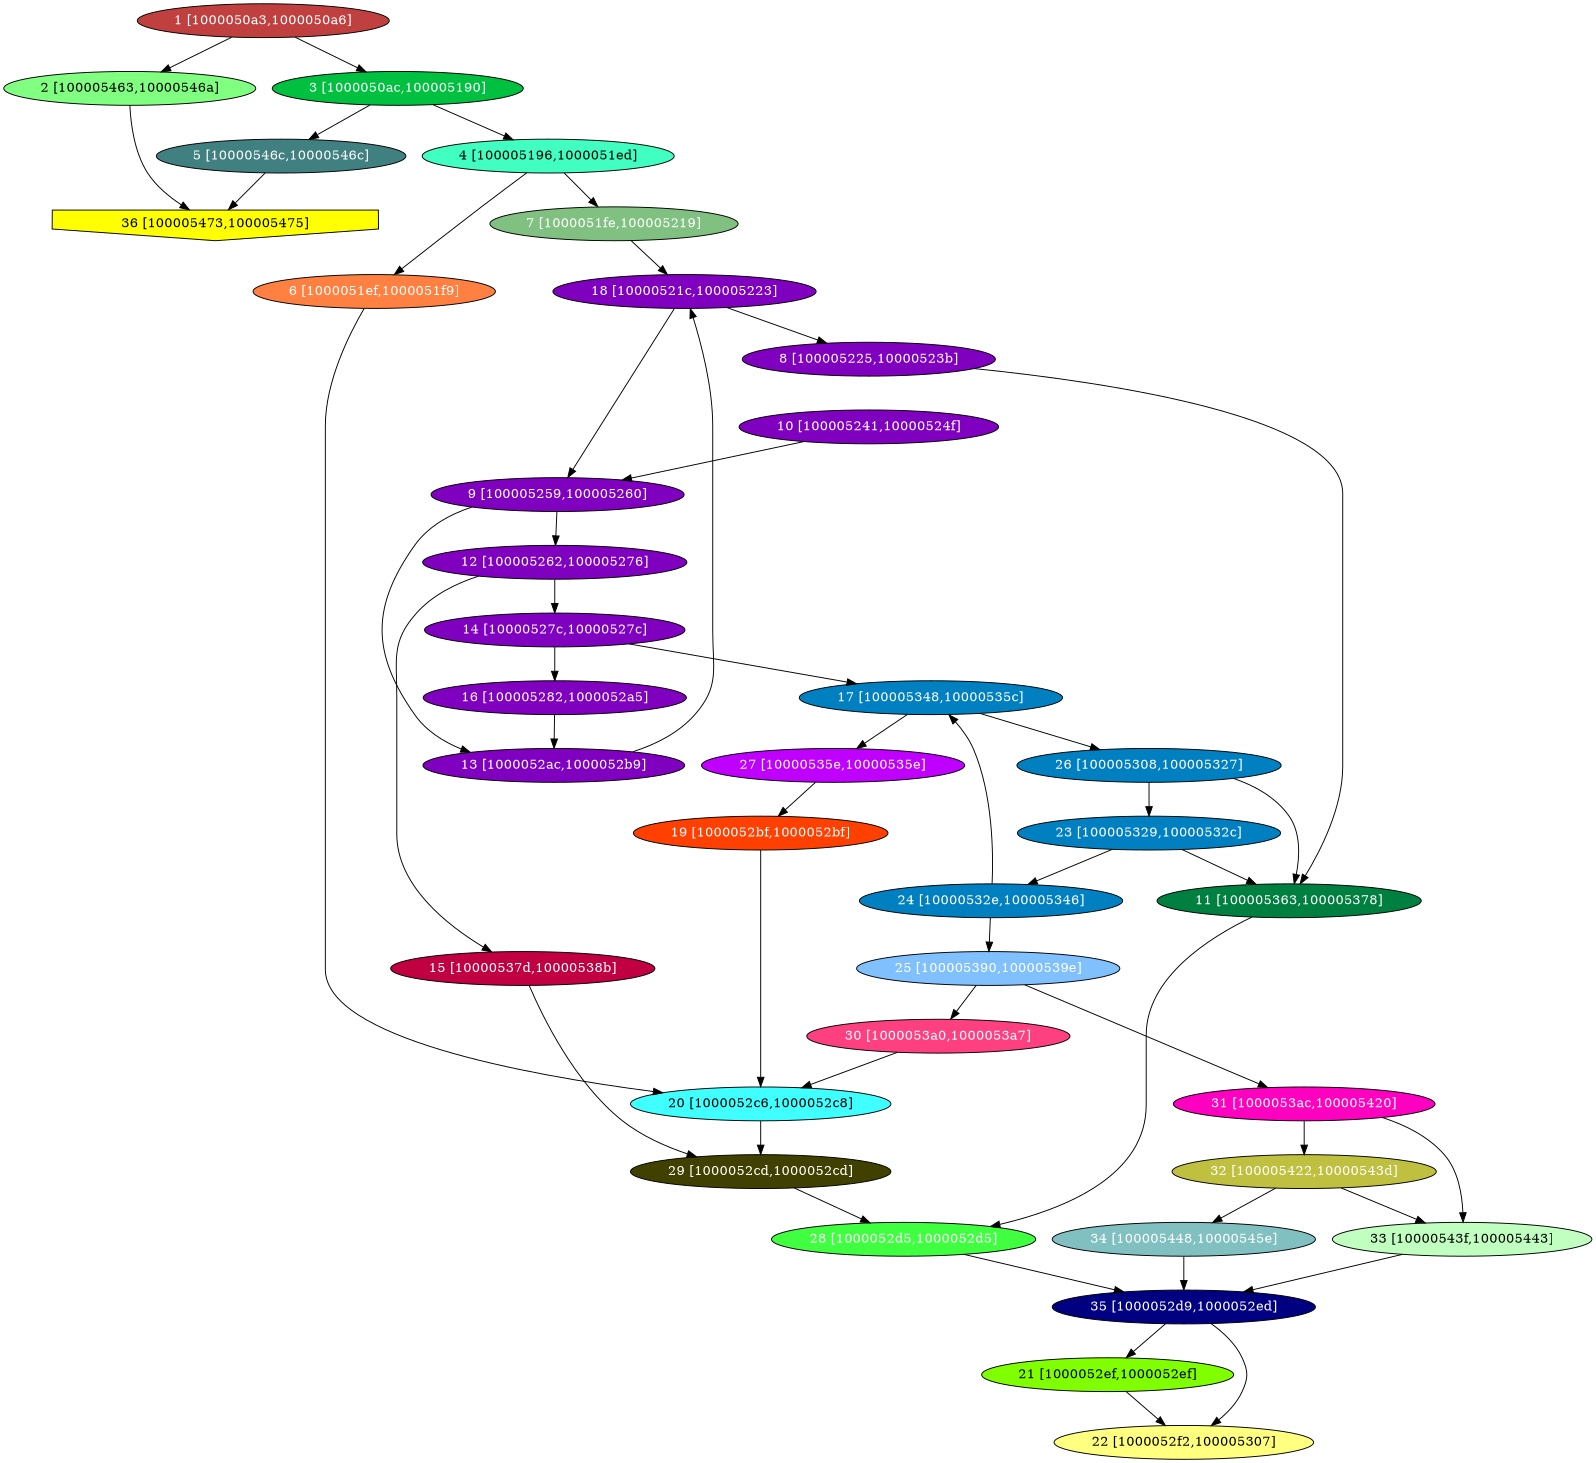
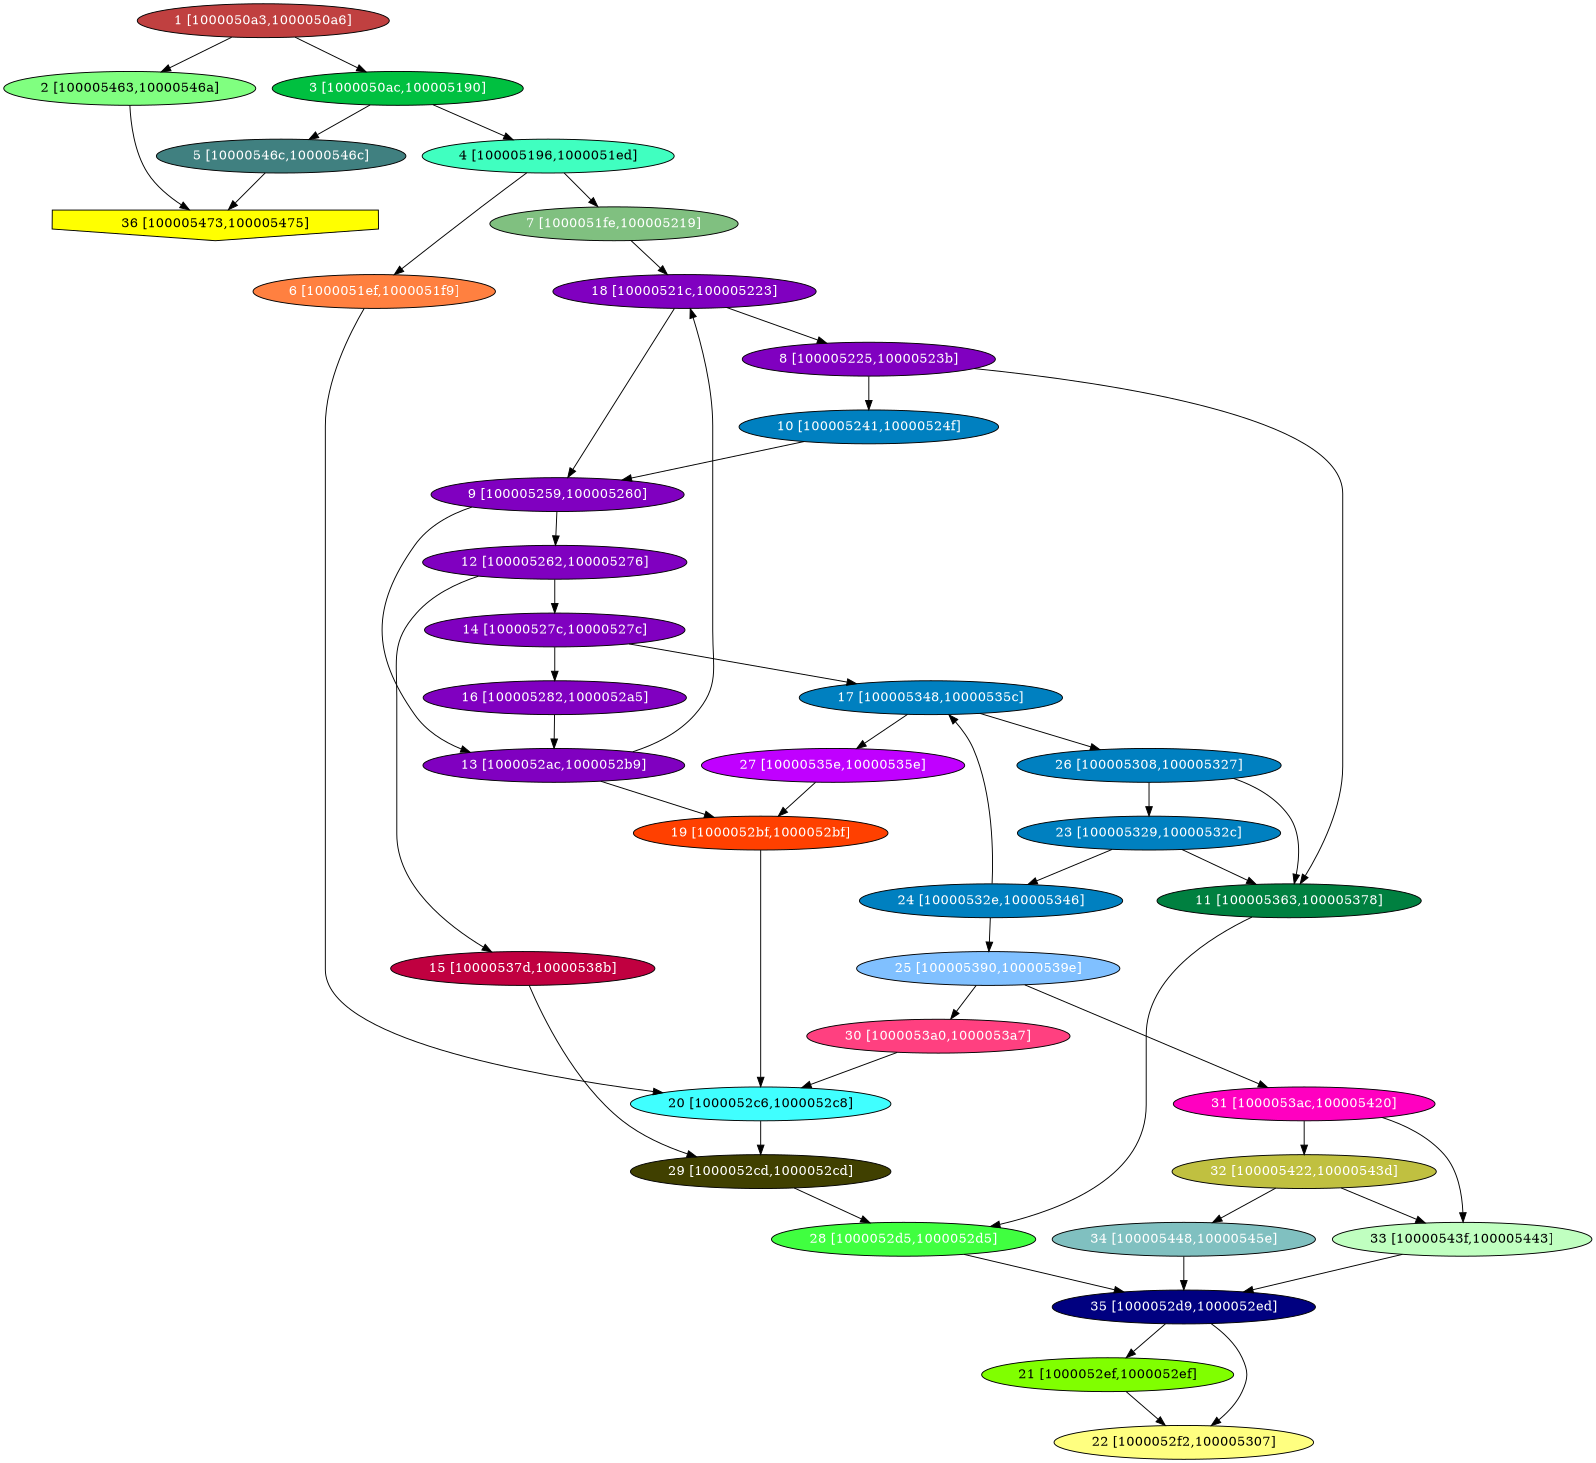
edge "8 [100005225,10000523b]" -> "10 [100005241,10000524f]": added
node "10 [100005241,10000524f]": fillcolor #8000c0 -> #0080c0
edge "13 [1000052ac,1000052b9]" -> "19 [1000052bf,1000052bf]": added
